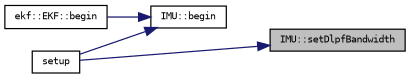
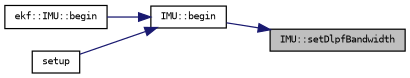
node "ekf::EKF::begin": label "ekf::EKF::begin" -> "ekf::IMU::begin"
edge "setup" -> "IMU::setDlpfBandwidth": now "IMU::begin" -> "IMU::setDlpfBandwidth"
